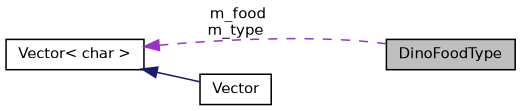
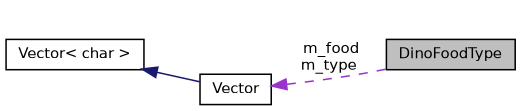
edge "DinoFoodType" -> "Vector< char >": now "DinoFoodType" -> "Vector"
